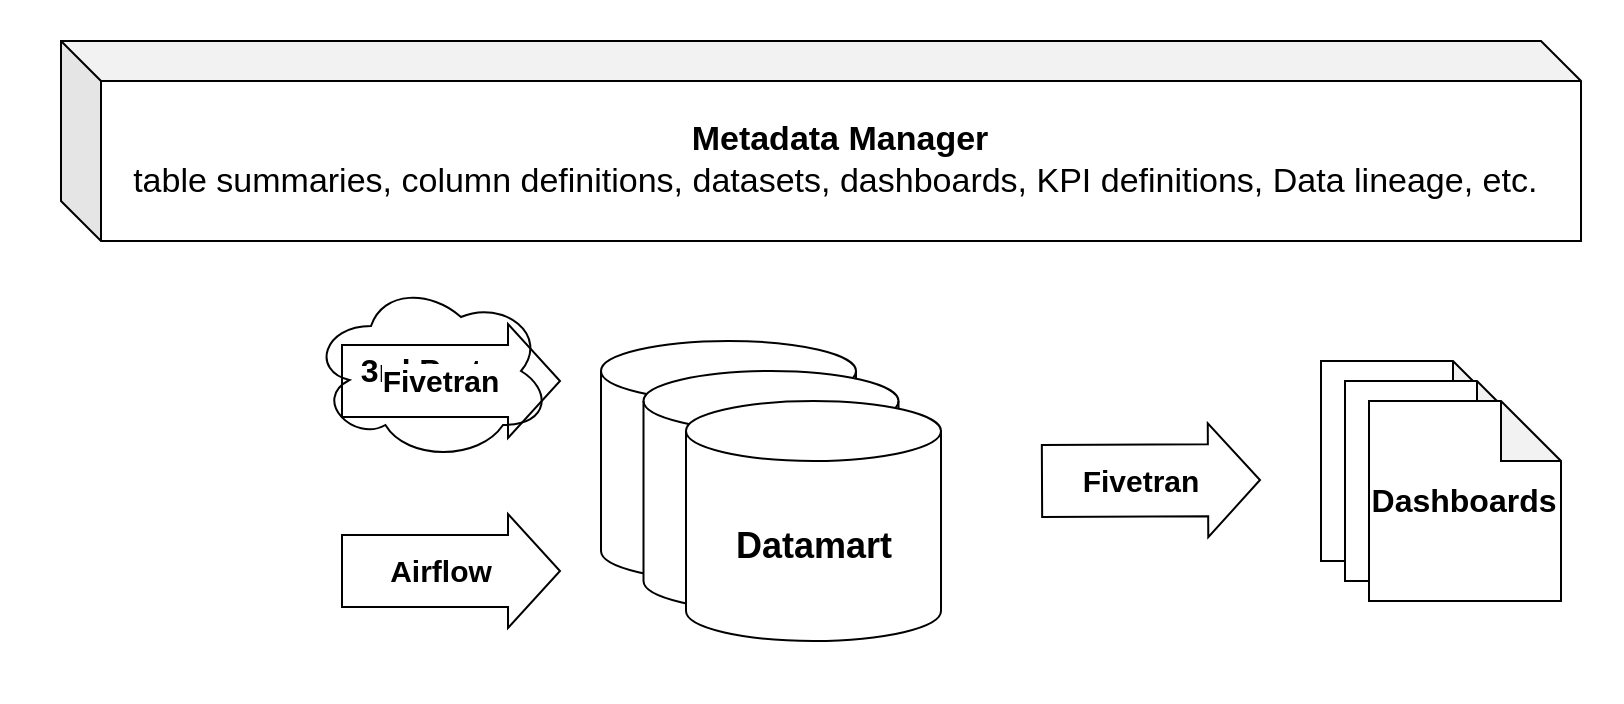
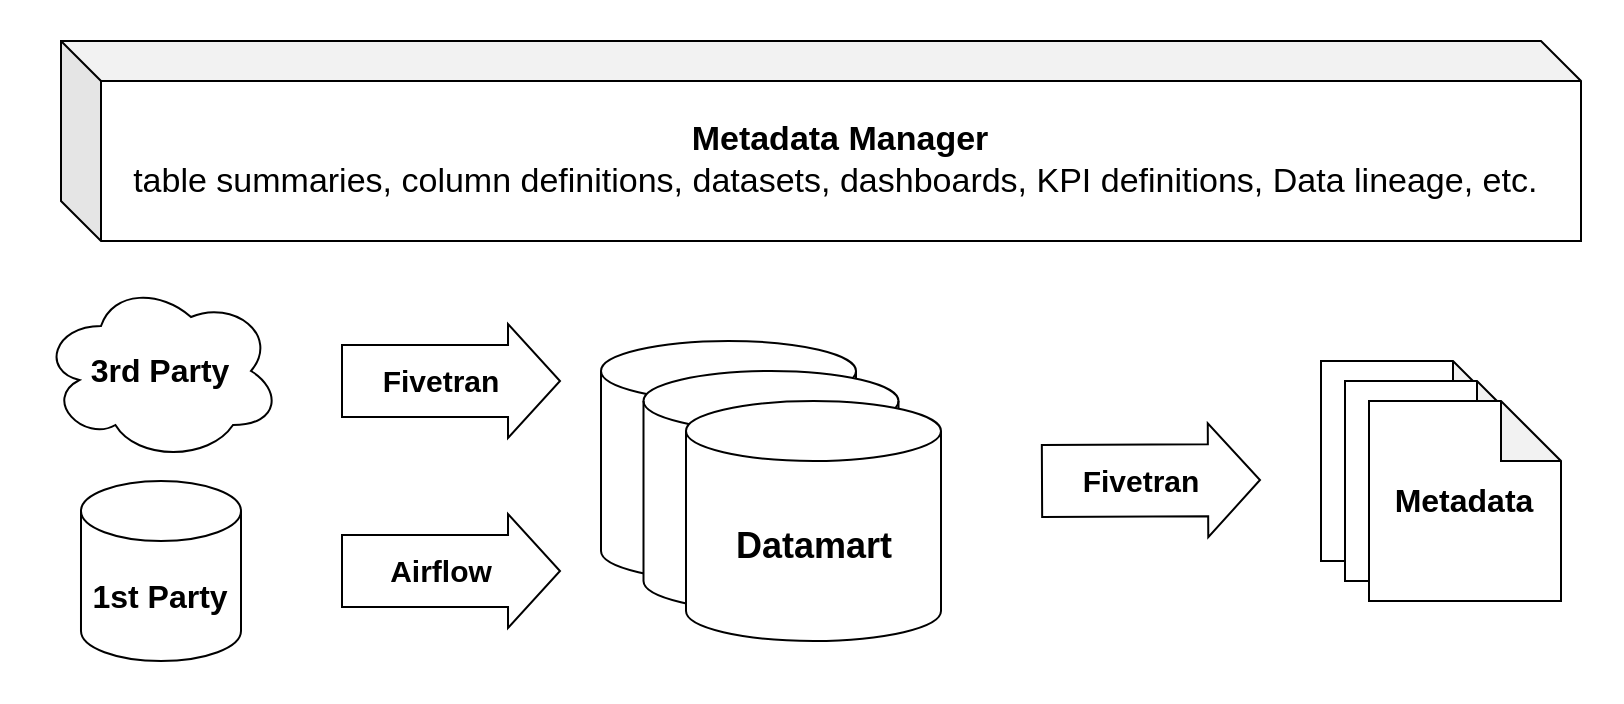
node "3rd Party": moved (431, 371) -> (161, 371)
node "Dashboards": label "Dashboards" -> "Metadata"
node "1st Party": added
